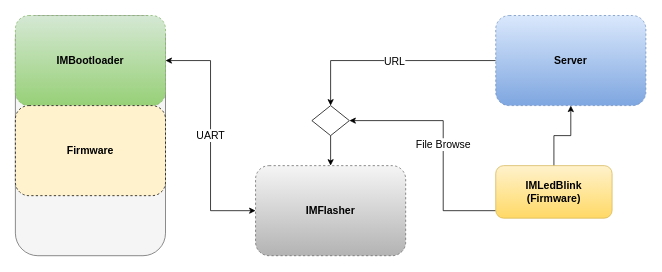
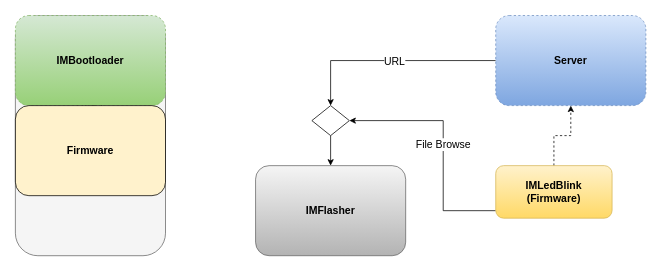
edge "IMBootloader" -- "IMFlasher": now "IMBootloader" -- "Firmware"
edge "IMLedBlink (Firmware)" -> "Server": style solid -> dashed
node "Firmware": style dashed -> solid
node "IMFlasher": style dashed -> solid
